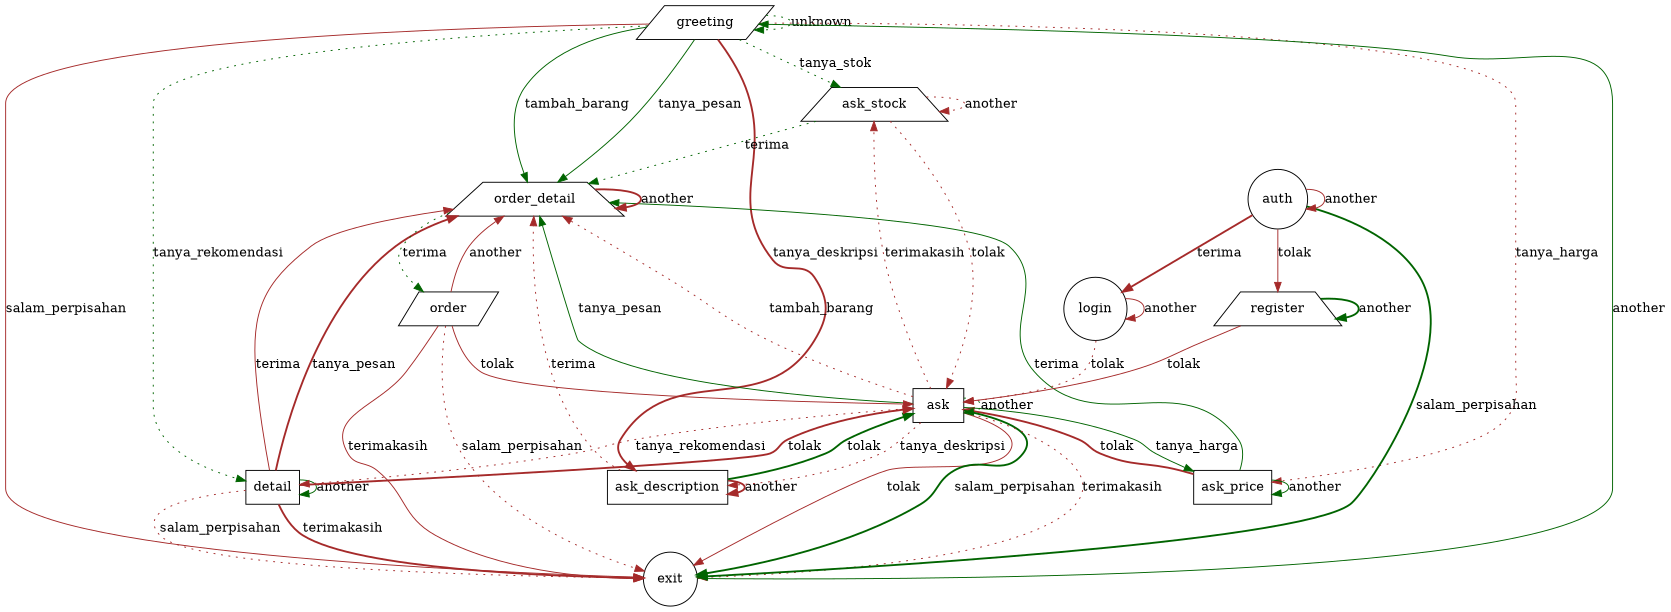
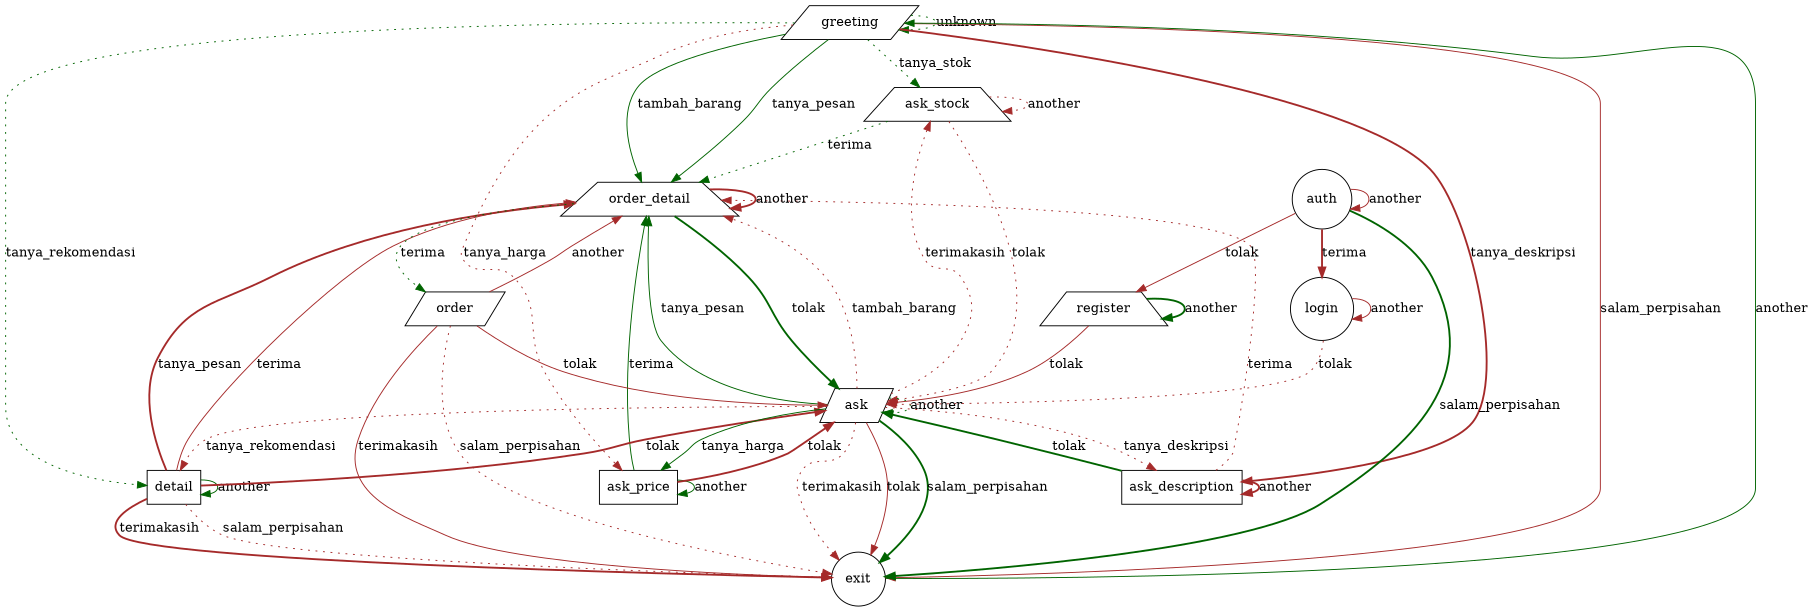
edge "order_detail" -> "ask": added, label "tolak"
node "ask": shape box -> parallelogram
